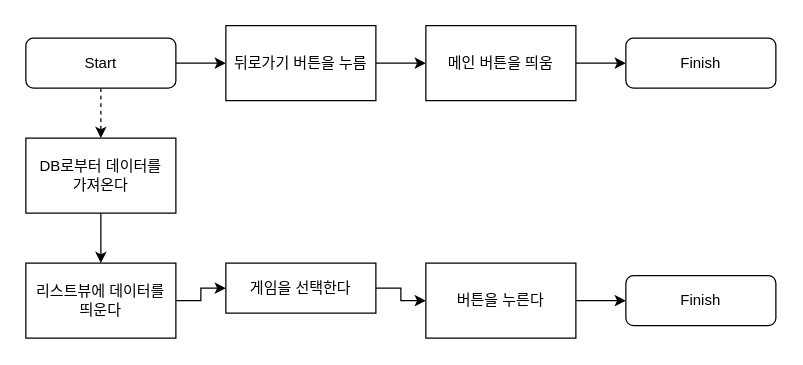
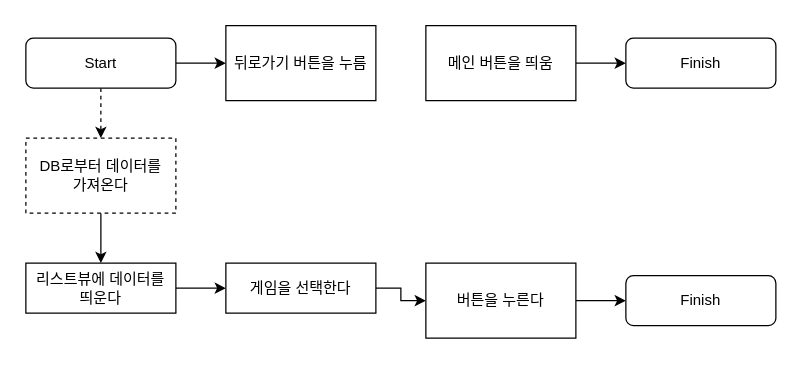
edge "뒤로가기 버튼을 누름" -> "메인 버튼을 띄움": removed
node "DB로부터 데이터를 가져온다": style solid -> dashed
node "리스트뷰에 데이터를 띄운다": size 150x75 -> 150x50
